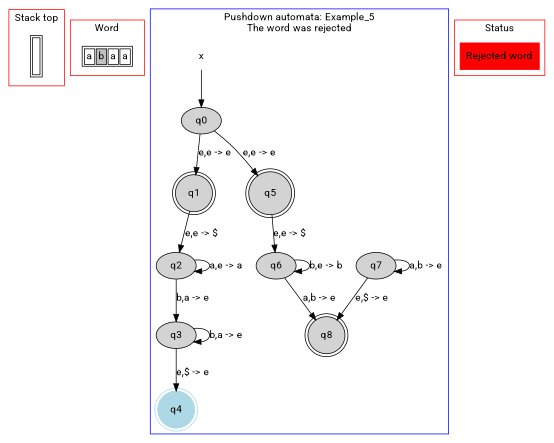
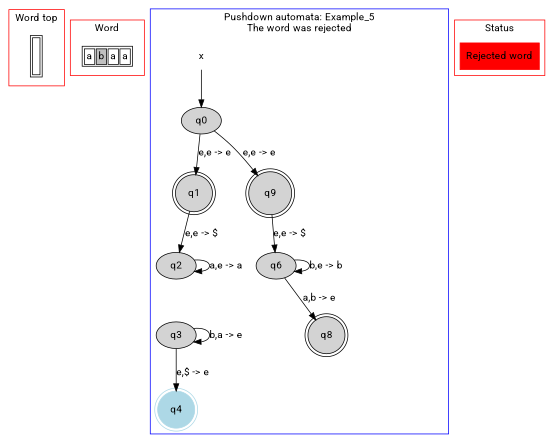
cluster "Stack top": label "Stack top" -> "Word top"
node "q5": label "q5" -> "q9"
node "q7": removed
edge "q2" -> "q3": removed, label "b,a -> e"
